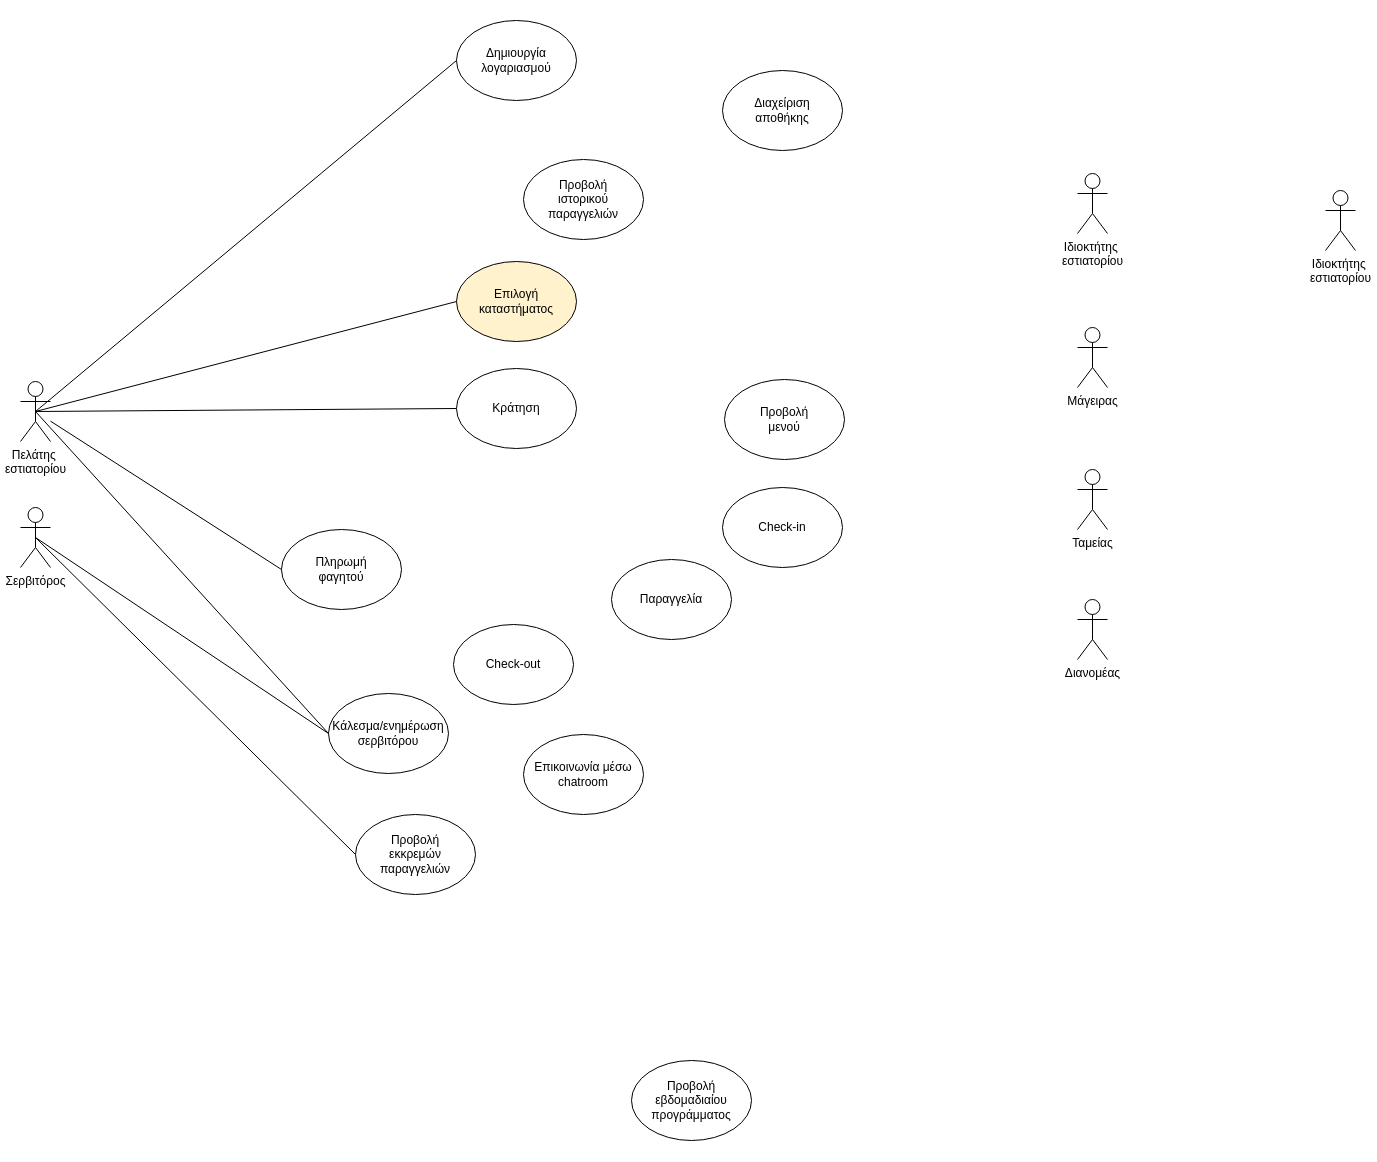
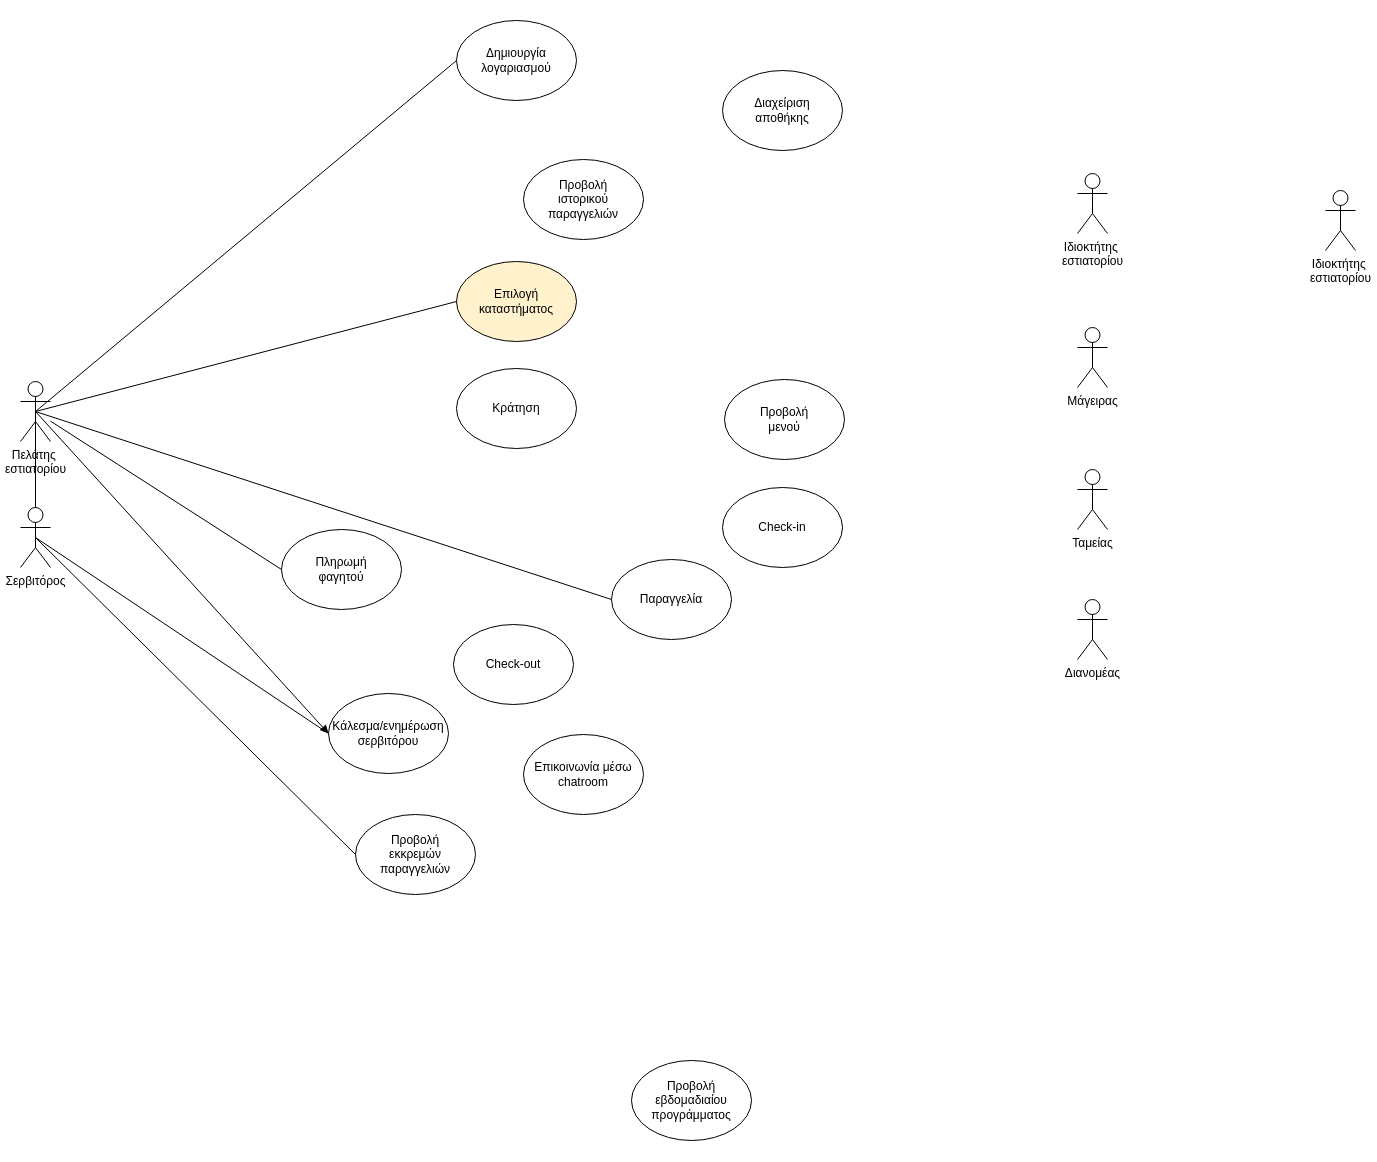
edge "Κράτηση" -- "Πελάτης εστιατορίου": now "Σερβιτόρος" -- "Πελάτης εστιατορίου"
edge "Πελάτης εστιατορίου" -- "Παραγγελία": added
edge "Πελάτης εστιατορίου" -- "Κάλεσμα/ενημέρωση σερβιτόρου": arrowhead none -> block
